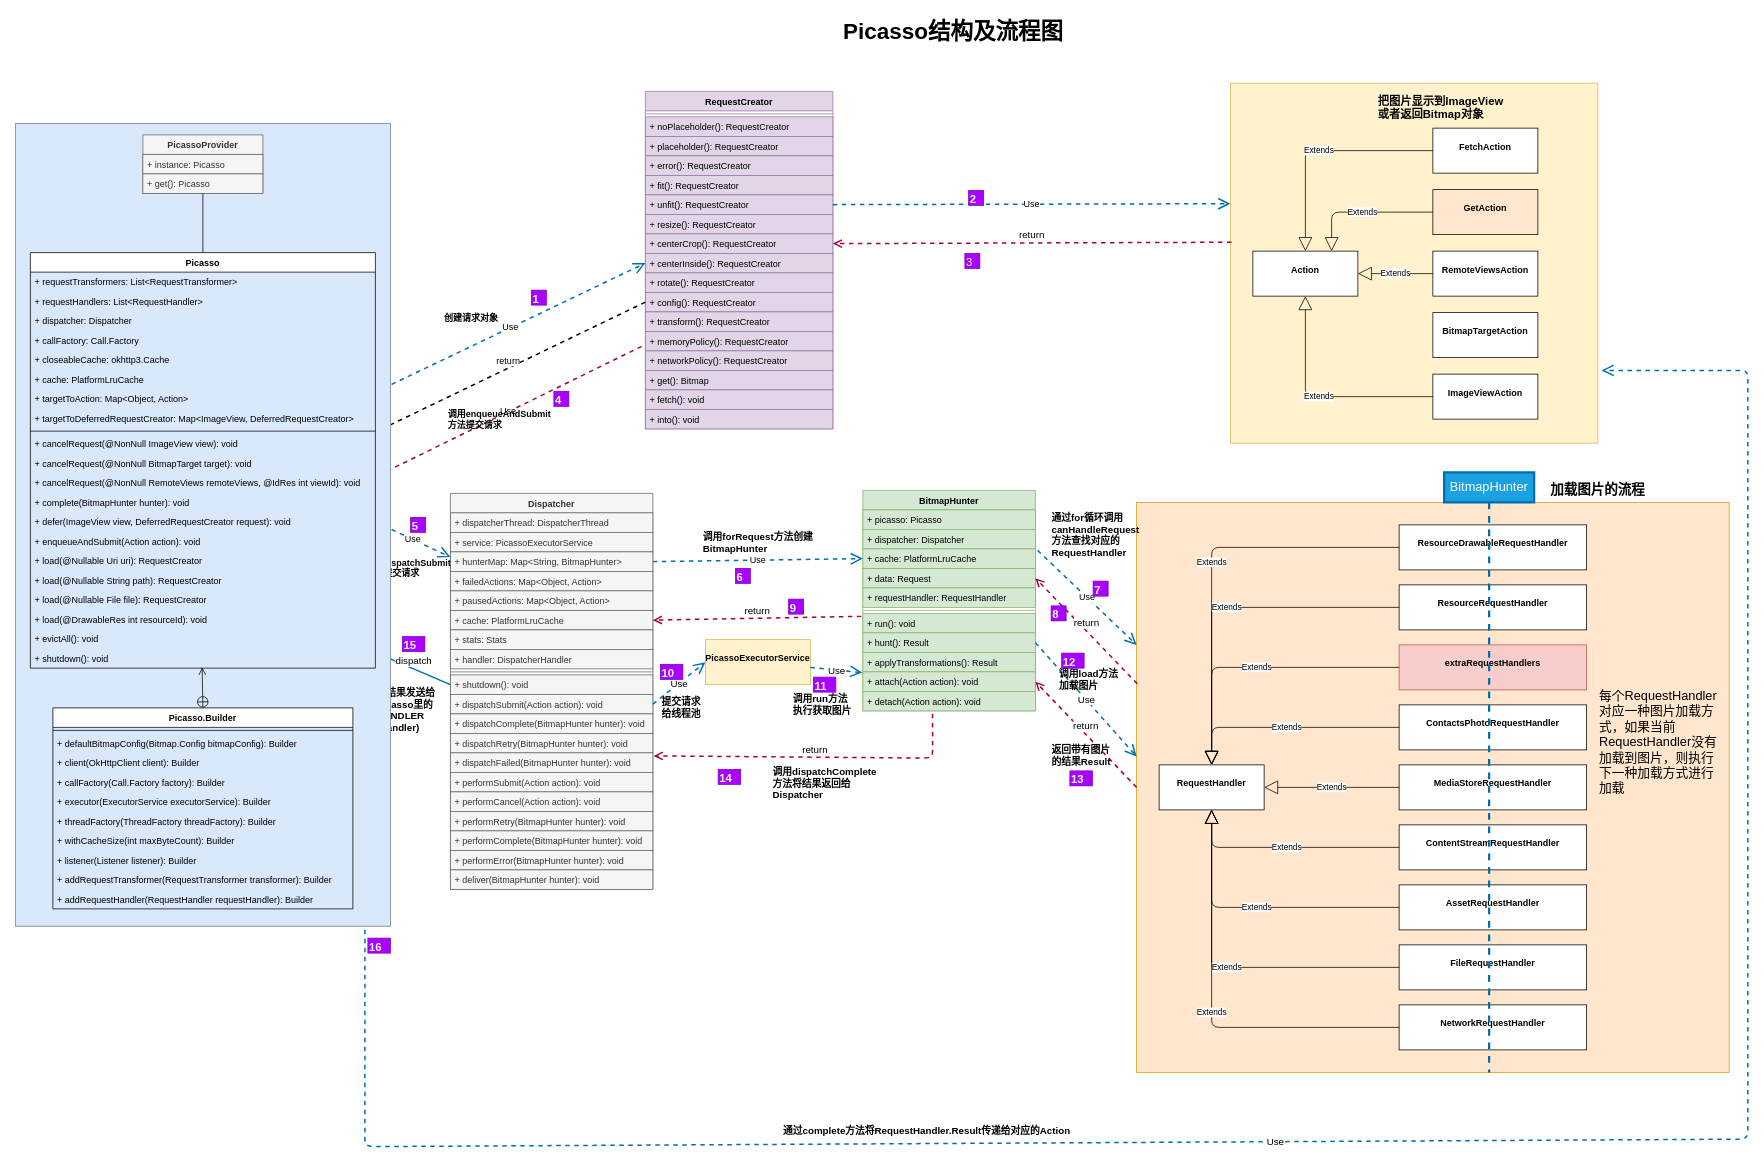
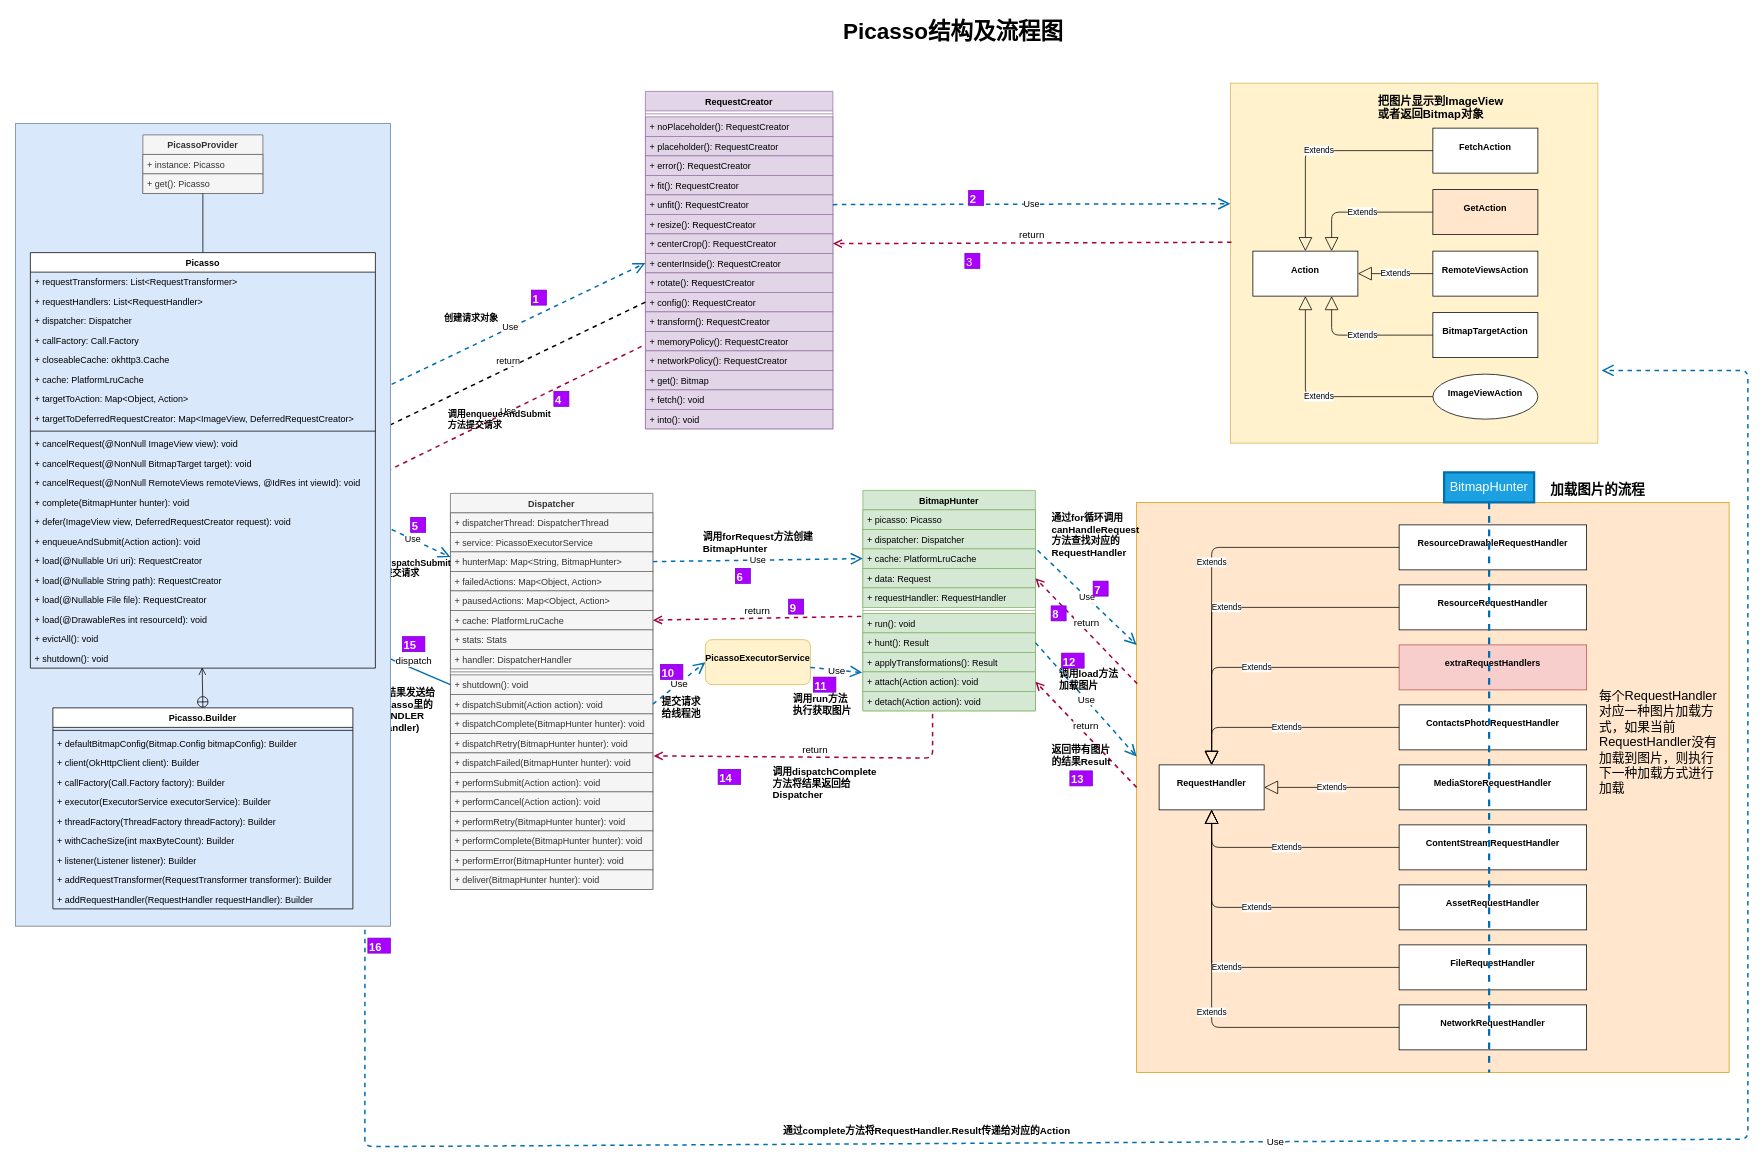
edge "BitmapTargetAction" -> "Action": added, label "Extends"
node "ImageViewAction": shape rectangle -> ellipse
node "PicassoExecutorService": shape rectangle -> rounded rectangle
